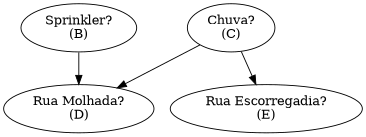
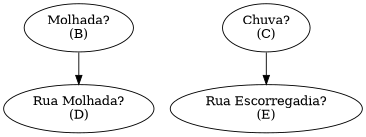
node "Sprinkler? (B)": label "Sprinkler? (B)" -> "Molhada? (B)"
edge "Chuva? (C)" -> "Rua Molhada? (D)": removed
